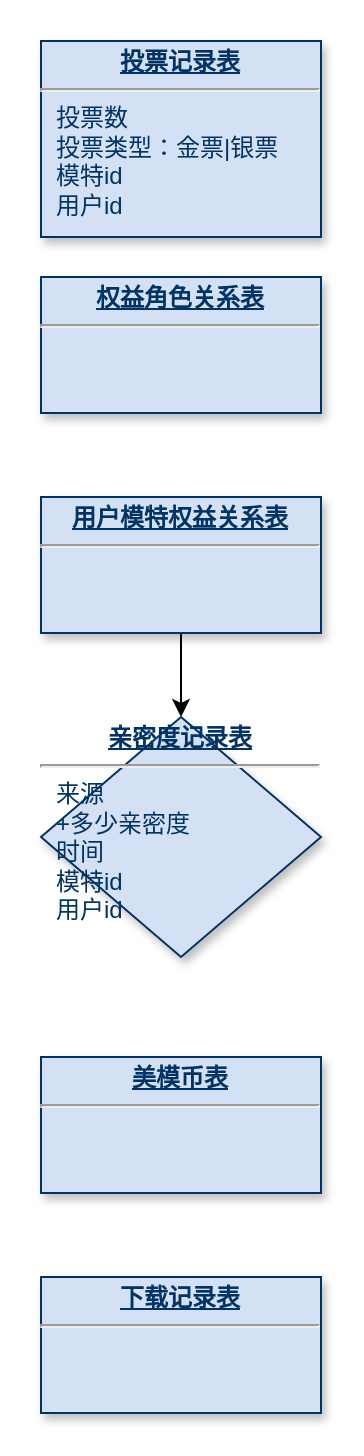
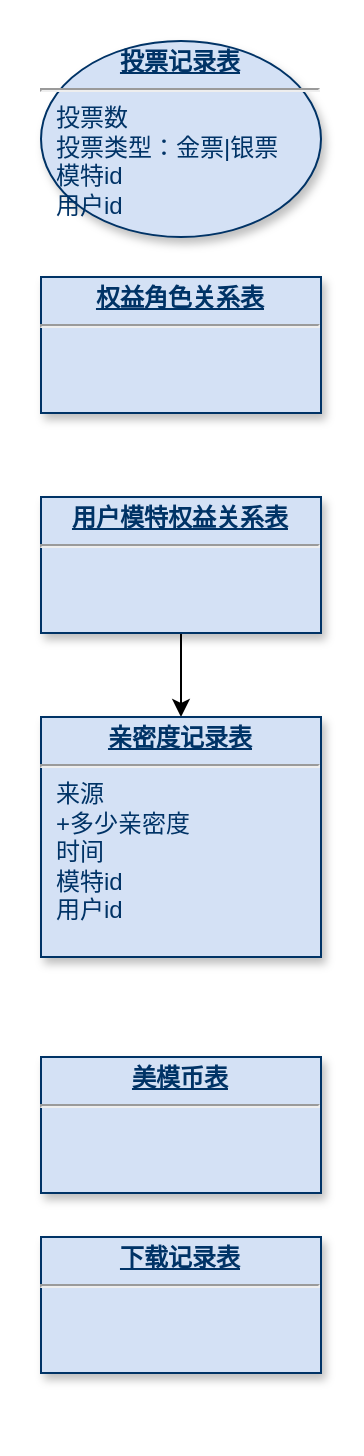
node "投票记录表 投票数 投票类型：金票|银票 模特id 用户id": shape rectangle -> ellipse
node "亲密度记录表 来源 +多少亲密度 时间 模特id 用户id": shape diamond -> rectangle
node "下载记录表": moved (181, 1345) -> (181, 1305)
